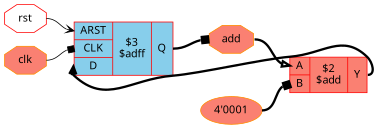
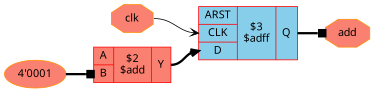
node "rst": removed
edge "add" -> "A": removed
edge "clk" -> "ARST": arrowhead box -> vee
